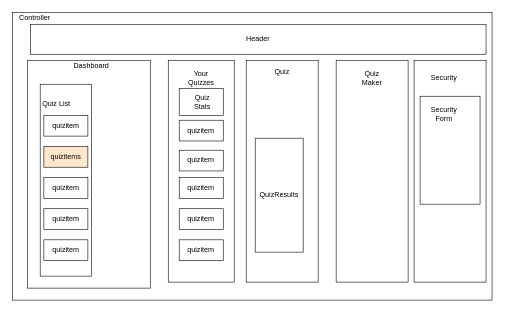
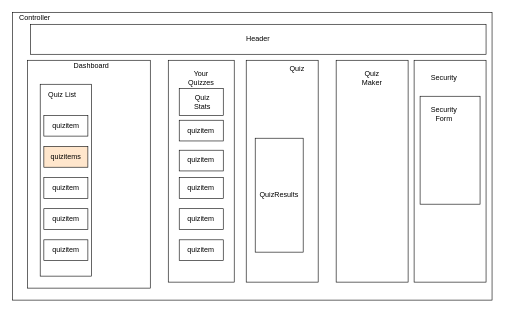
node "Quiz": moved (282, 72) -> (297, 69)
node "Quiz List": moved (56, 104) -> (62, 95)
